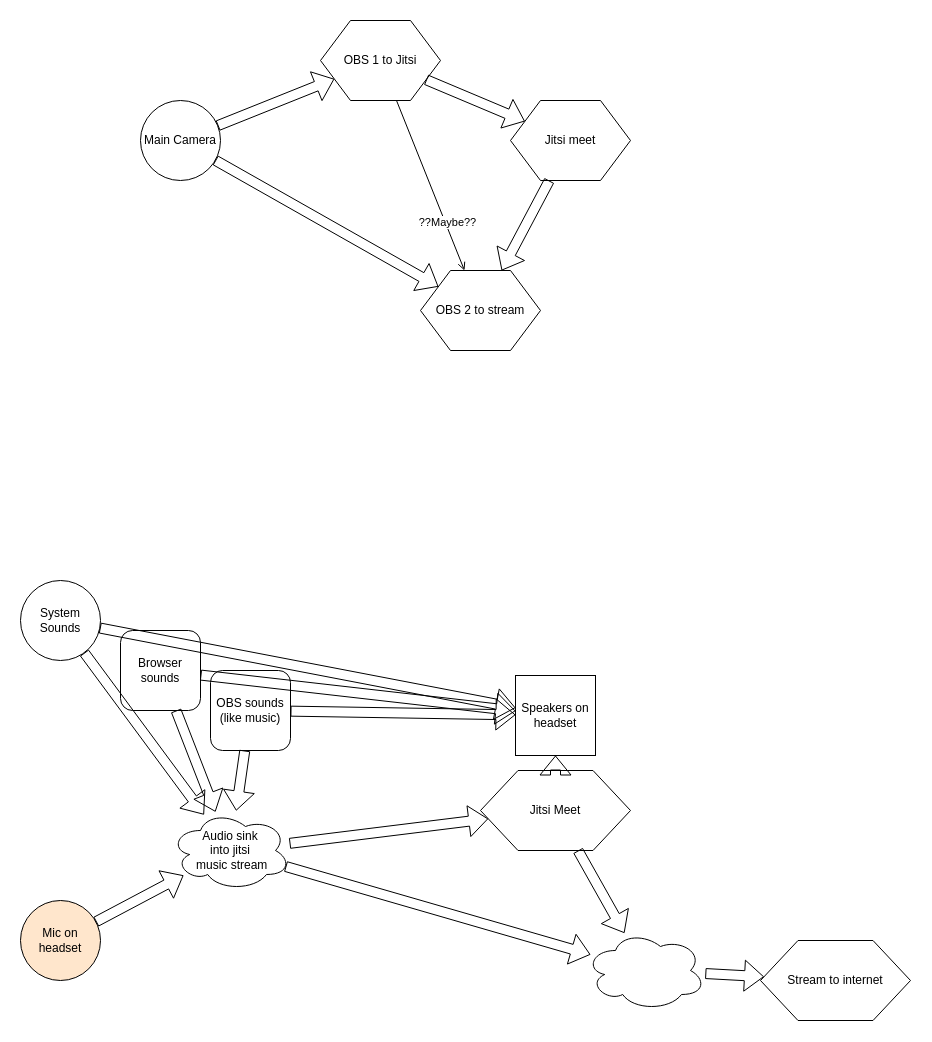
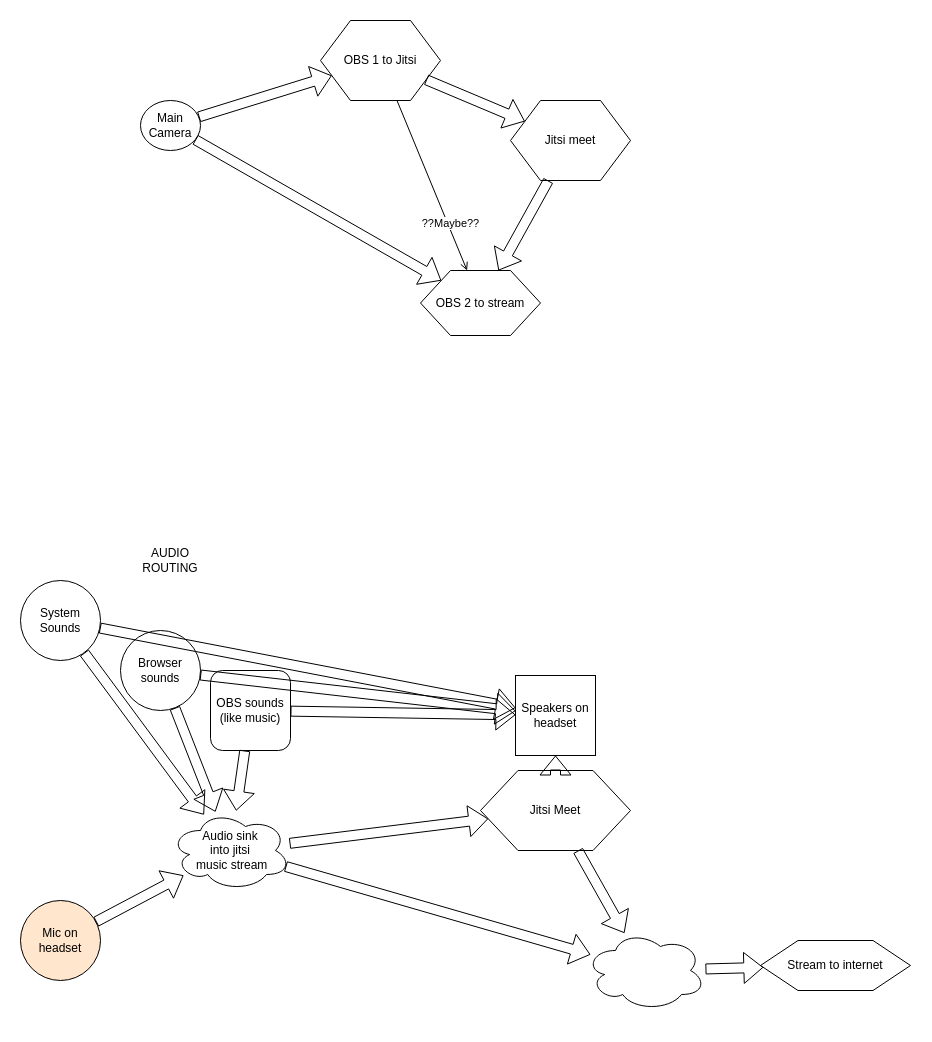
node "Main Camera": size 80x80 -> 60x50
node "OBS 2 to stream": size 120x80 -> 120x65
node "AUDIO ROUTING": added
node "Browser sounds": shape rounded rectangle -> ellipse
node "Stream to internet": size 150x80 -> 150x50
